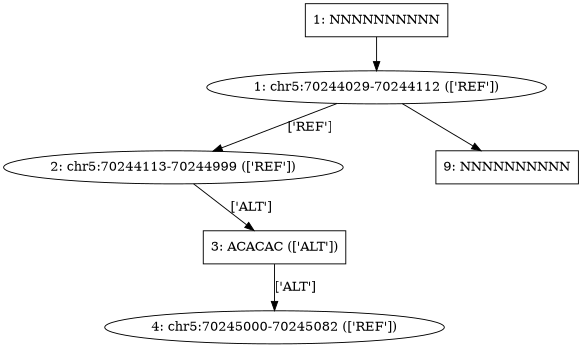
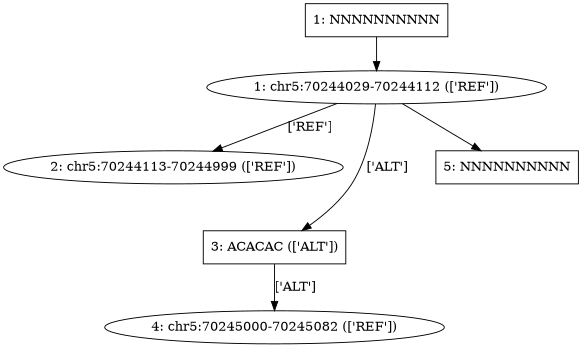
node "9: NNNNNNNNNN": label "9: NNNNNNNNNN" -> "5: NNNNNNNNNN"
edge "2: chr5:70244113-70244999 (['REF'])" -> "3: ACACAC (['ALT'])": now "1: chr5:70244029-70244112 (['REF'])" -> "3: ACACAC (['ALT'])"
